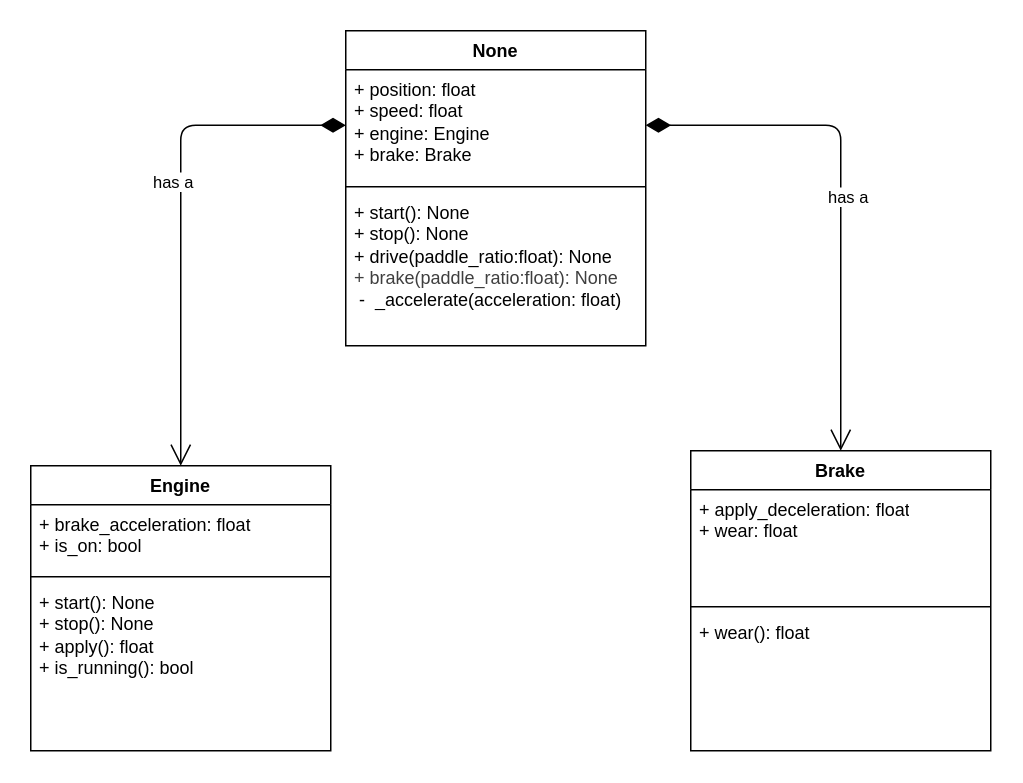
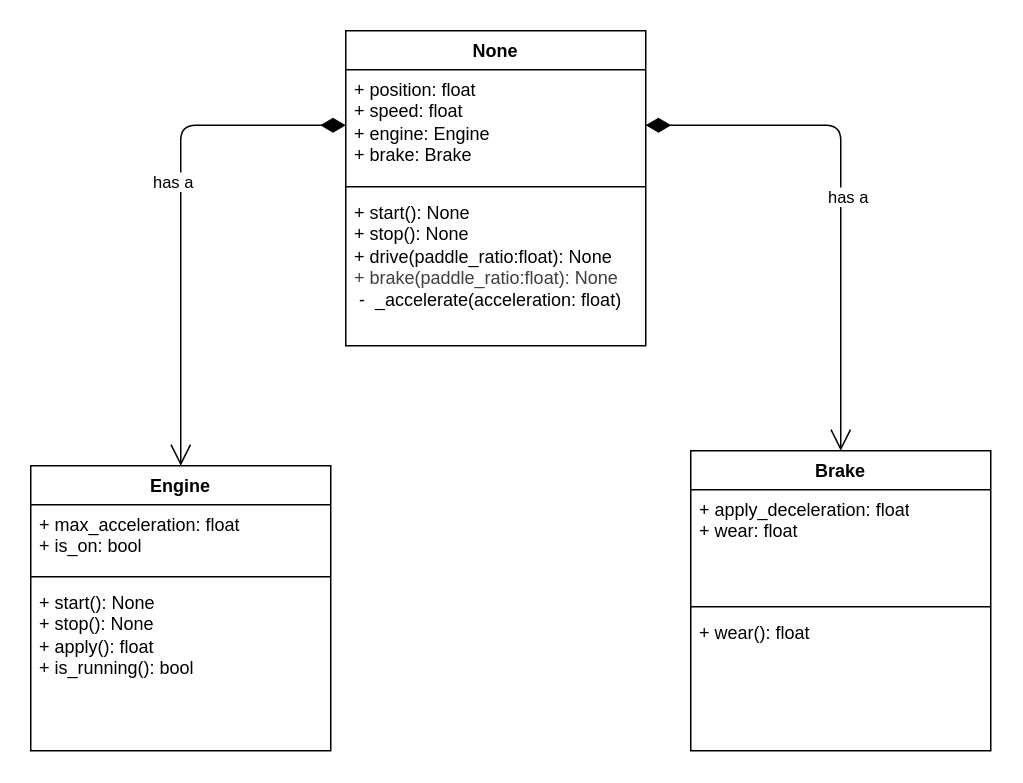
node "+ brake_acceleration: float + is_on: bool": label "+ brake_acceleration: float + is_on: bool" -> "+ max_acceleration: float + is_on: bool"
